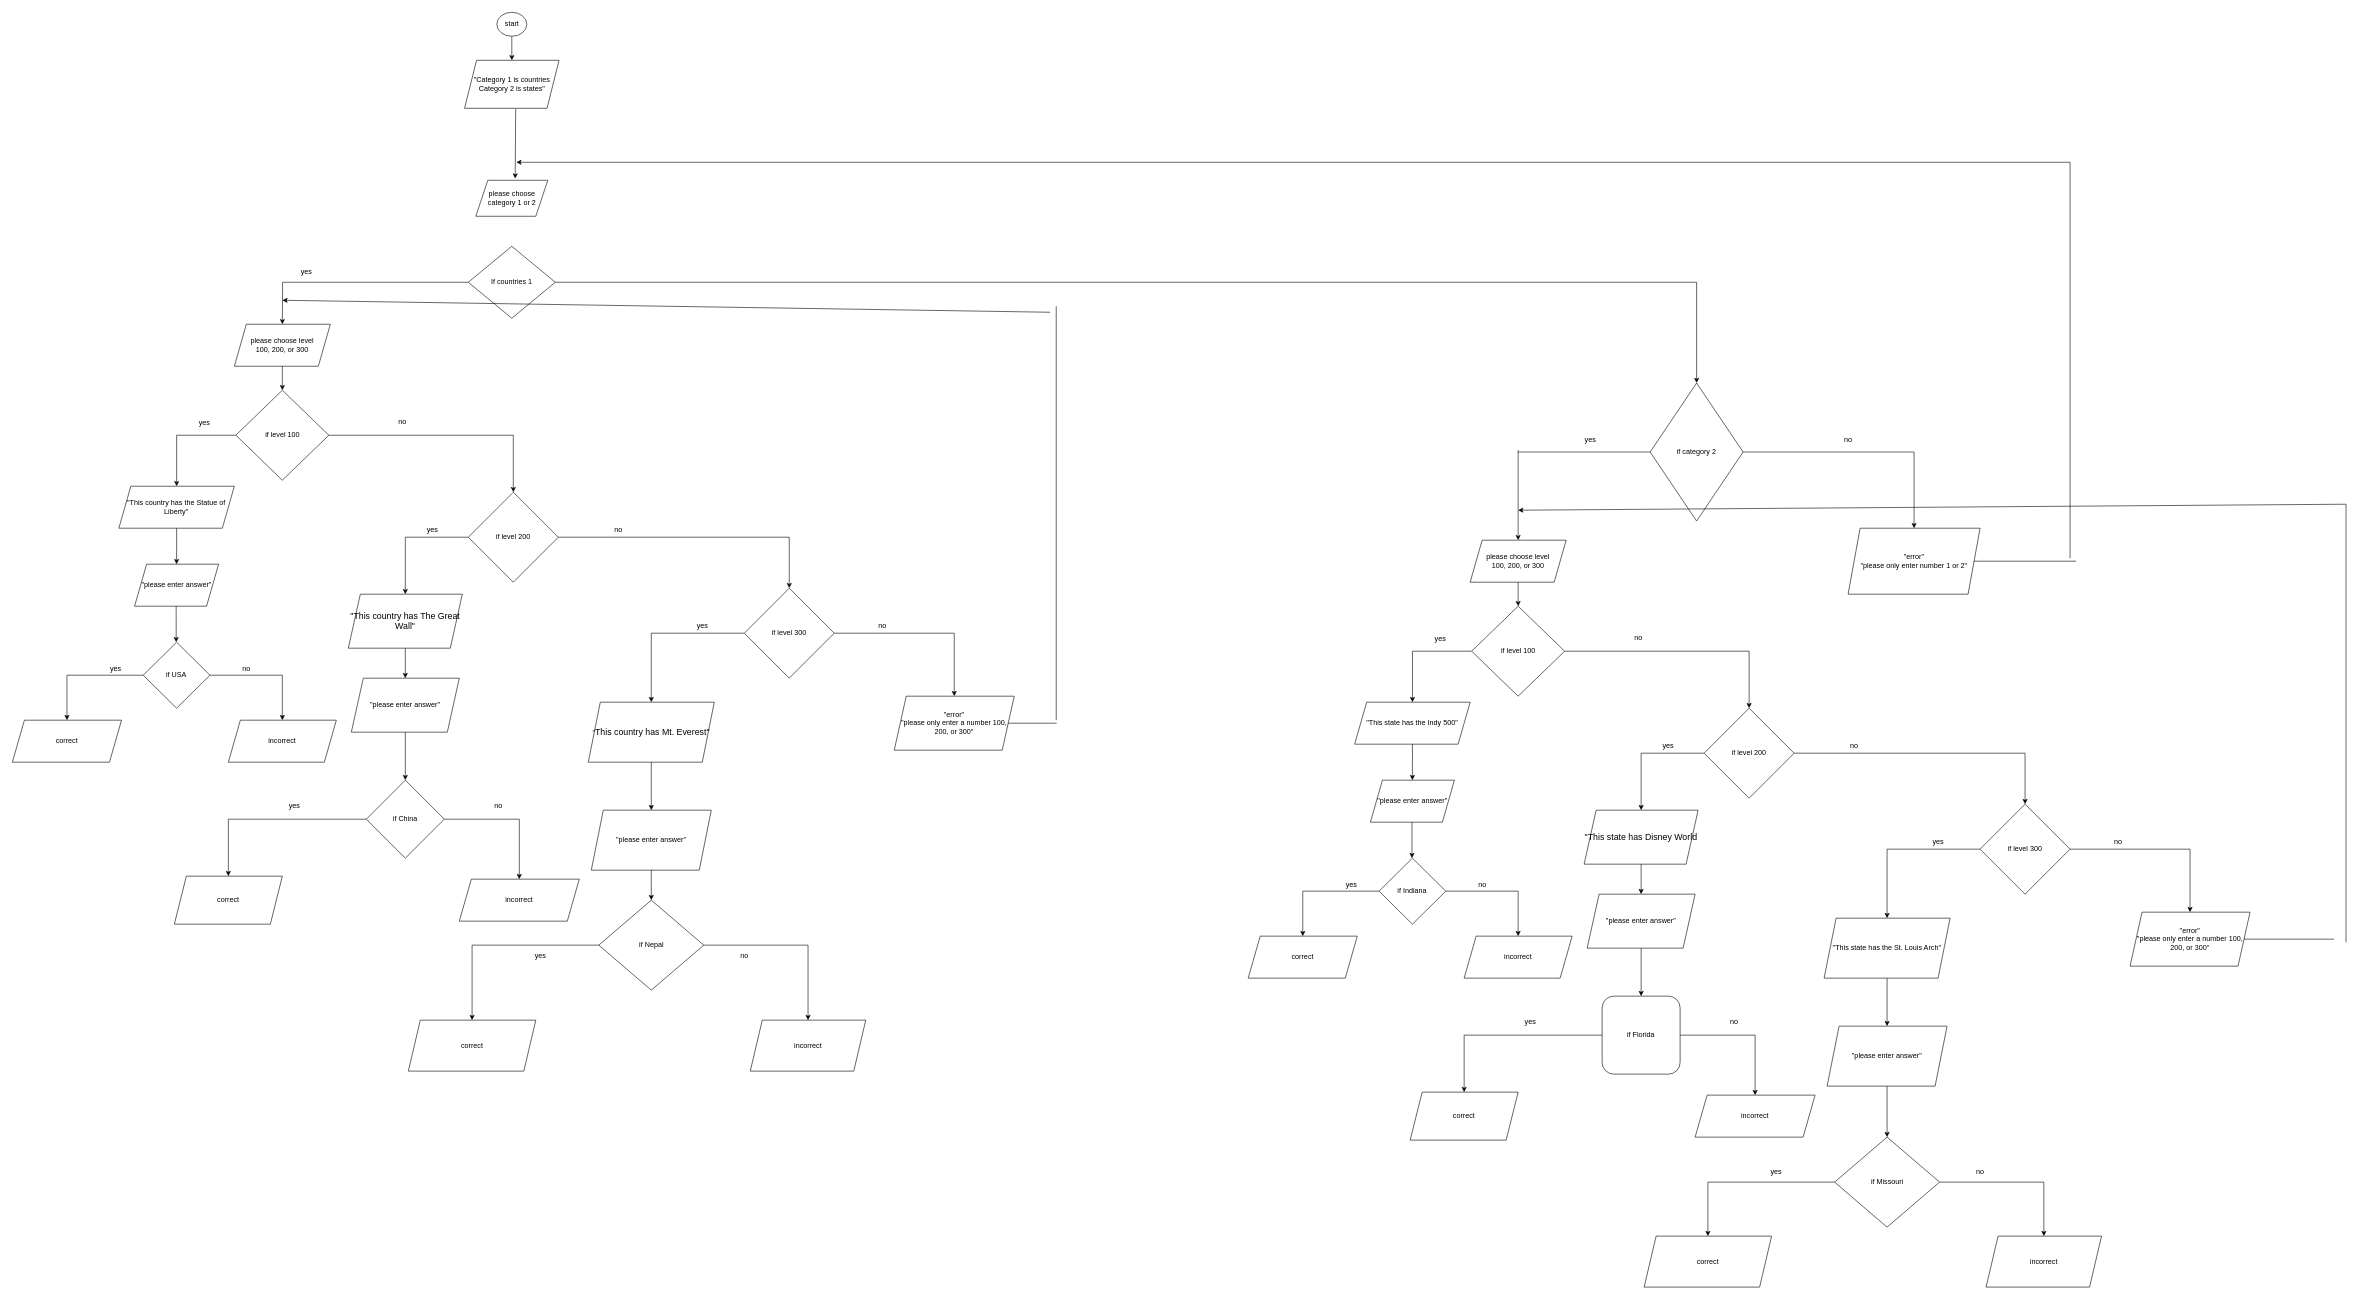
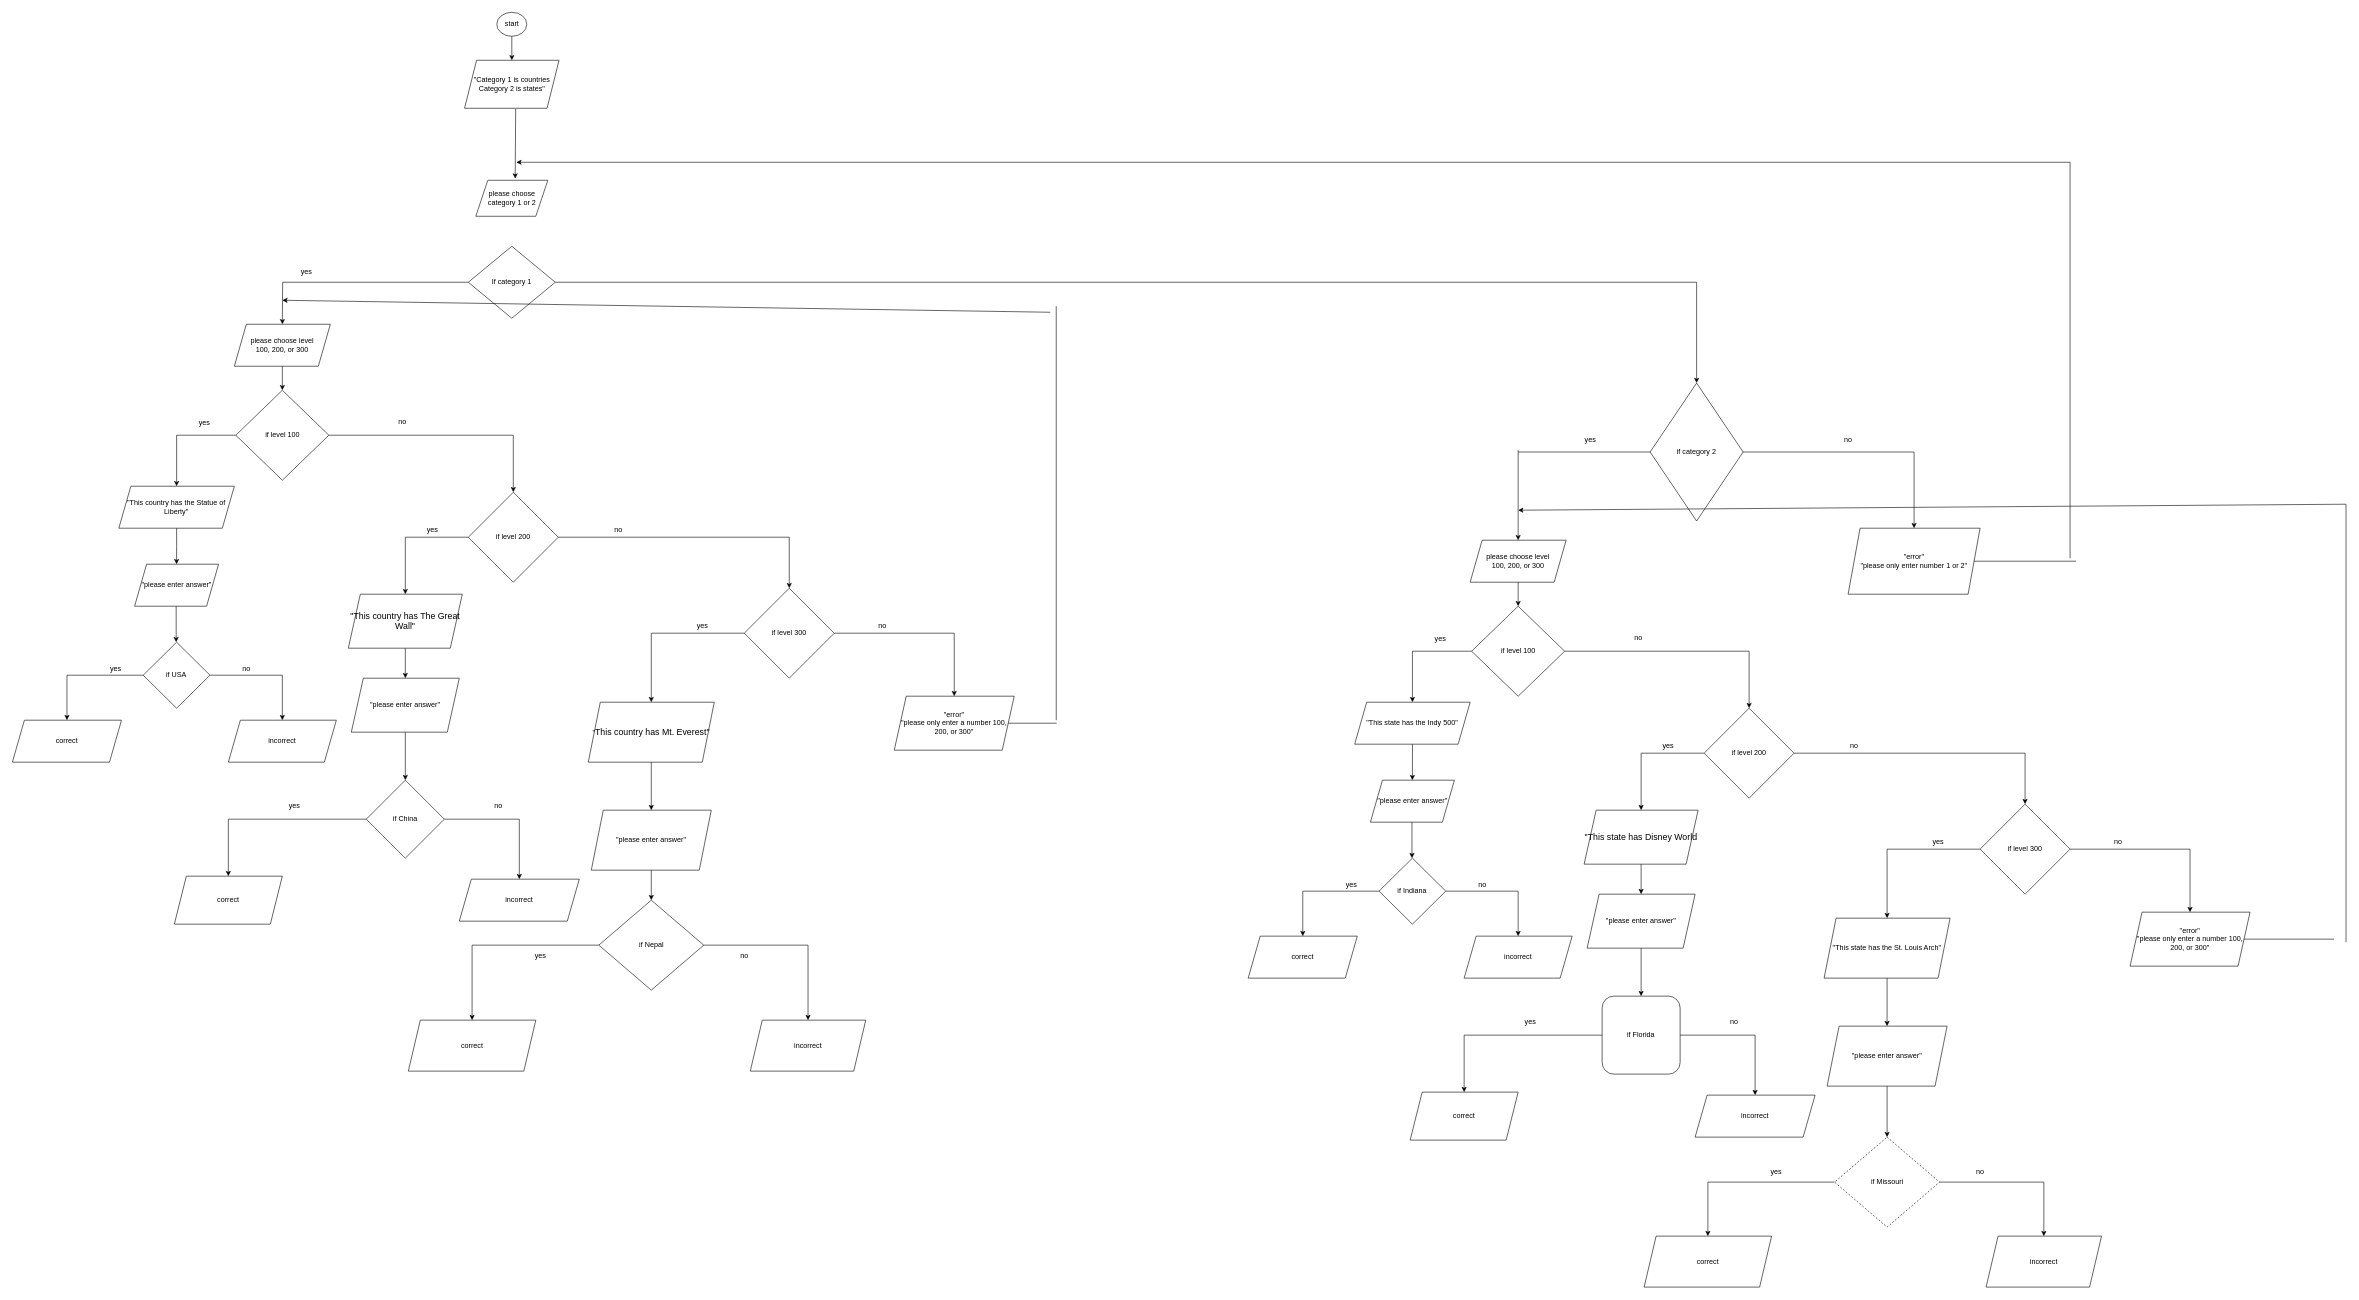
node "If countries 1": label "If countries 1" -> "If category 1"
node "if Missouri": style solid -> dashed
